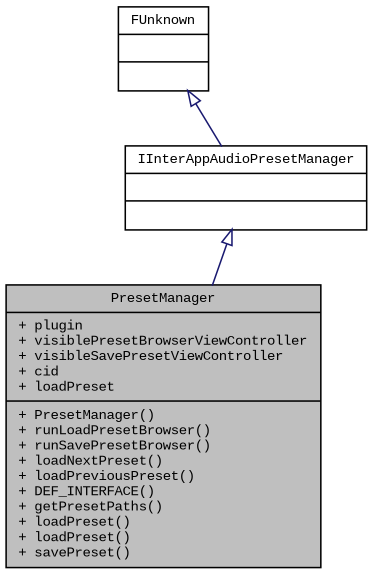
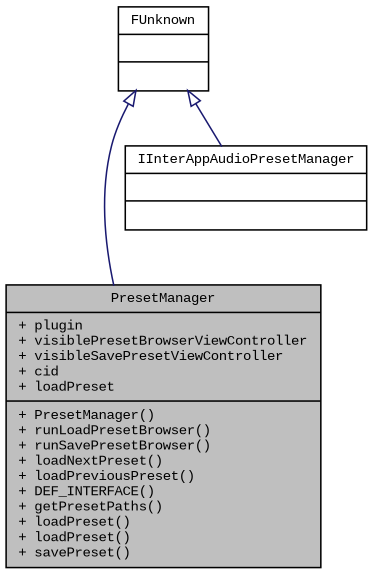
edge "PresetManager" -> "IInterAppAudioPresetManager": now "PresetManager" -> "FUnknown"
